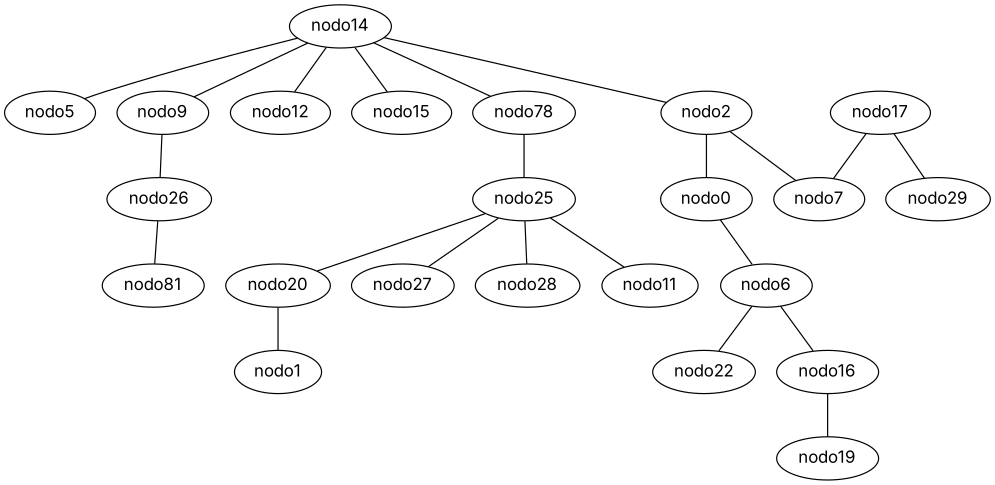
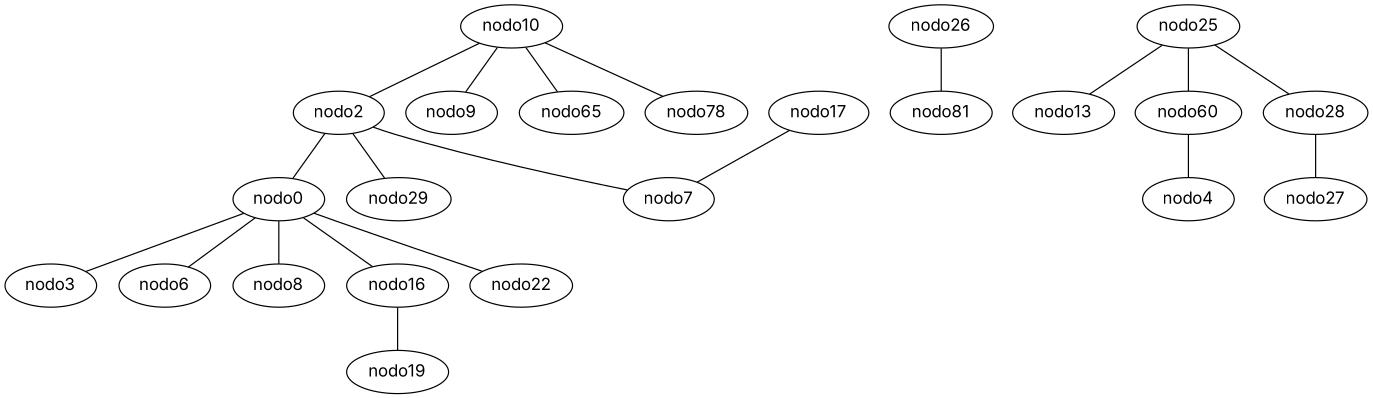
node "nodo14": label "nodo14" -> "nodo10"
node "nodo5": removed
node "nodo12": removed
node "nodo15": label "nodo15" -> "nodo65"
edge "nodo9" -- "nodo26": removed
edge "nodo78" -- "nodo25": removed
edge "nodo17" -- "nodo29": now "nodo2" -- "nodo29"
edge "nodo25" -- "nodo27": now "nodo28" -- "nodo27"
node "nodo3": added
node "nodo20": label "nodo20" -> "nodo60"
node "nodo8": added
node "nodo11": label "nodo11" -> "nodo13"
edge "nodo6" -- "nodo22": now "nodo0" -- "nodo22"
edge "nodo6" -- "nodo16": now "nodo0" -- "nodo16"
node "nodo1": label "nodo1" -> "nodo4"
